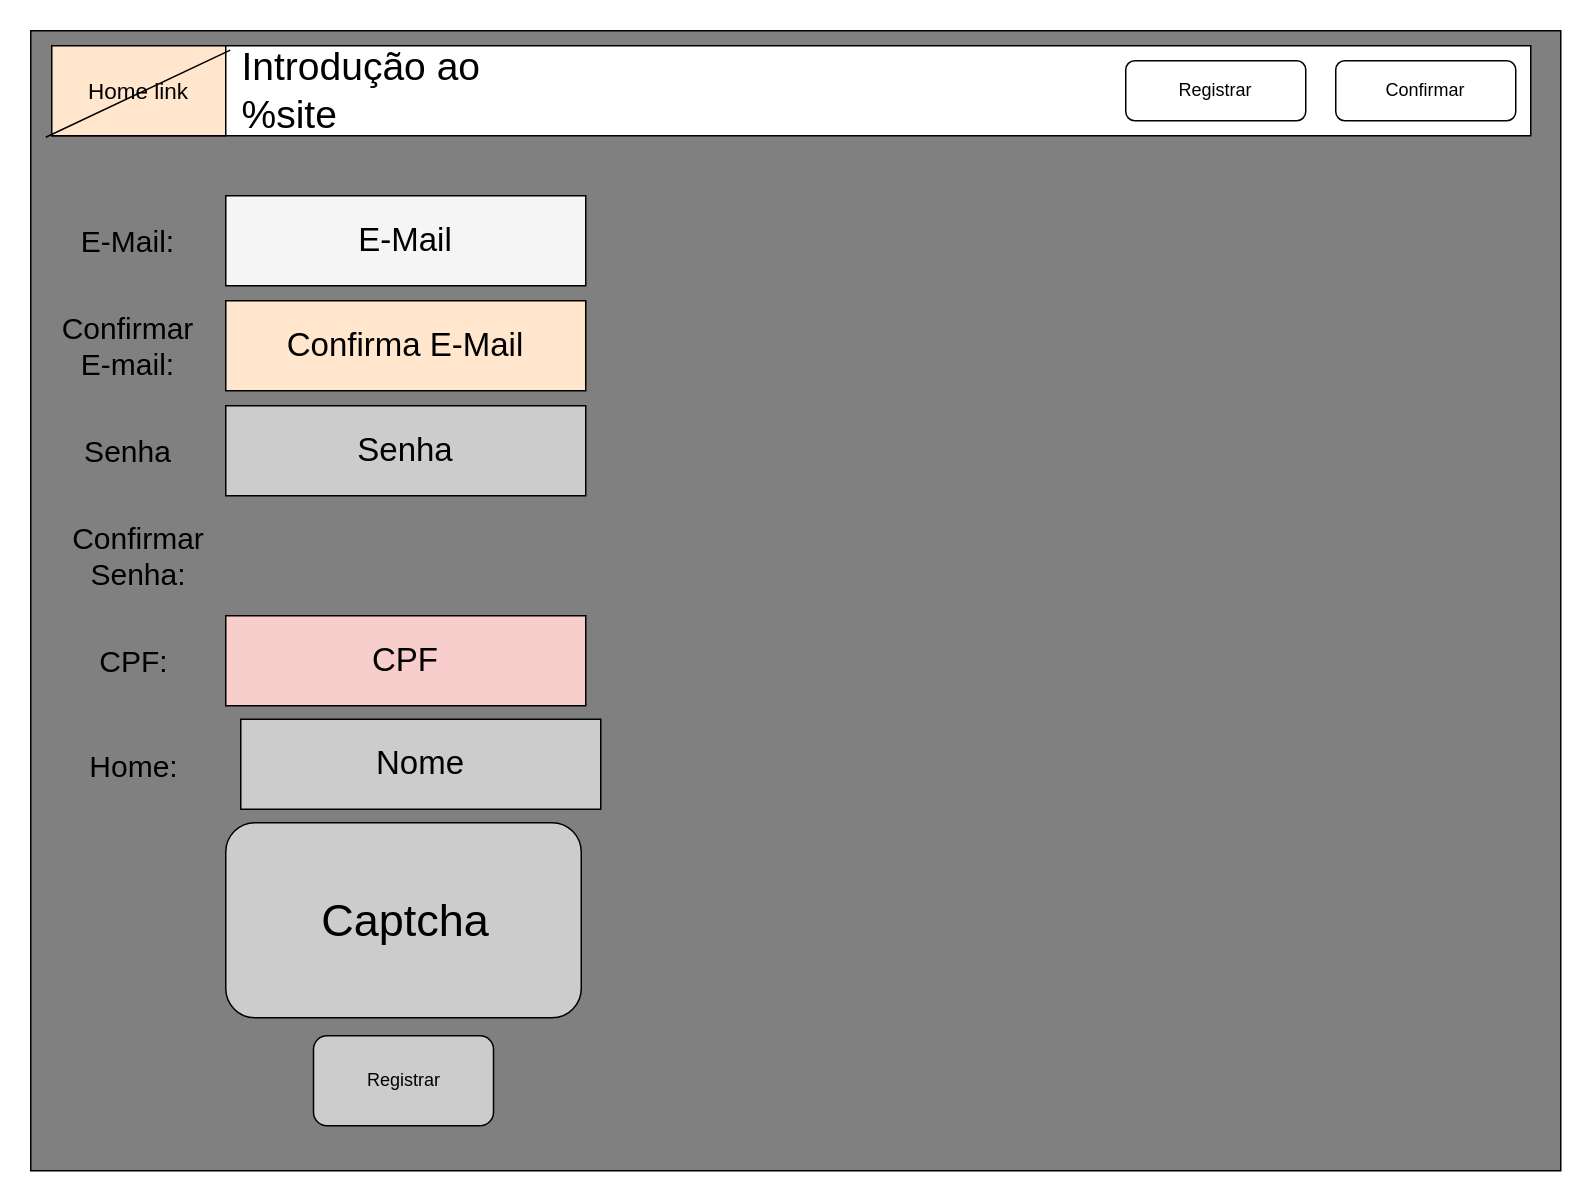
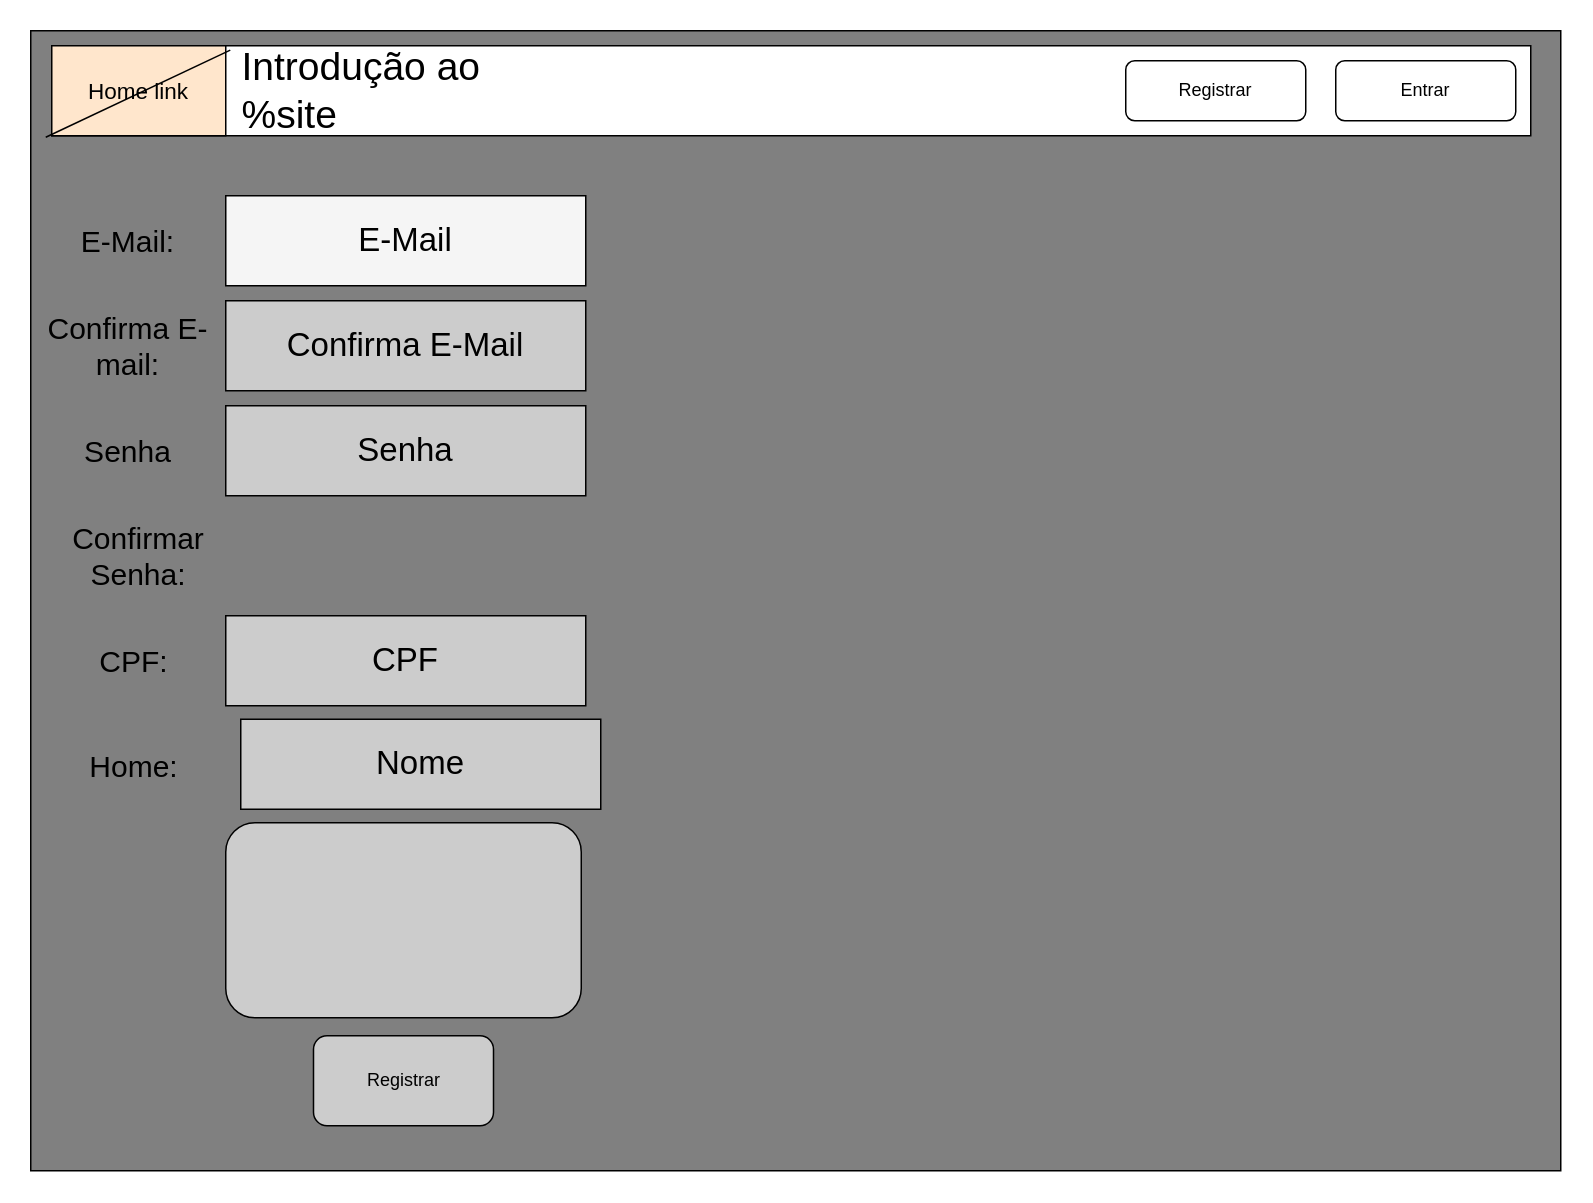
node "Confirmar": label "Confirmar" -> "Entrar"
node "Confirmar E-mail:": label "Confirmar E-mail:" -> "Confirma E-mail:"
node "Confirma E-Mail": fillcolor #ffe6cc -> #cccccc
node "CPF": fillcolor #f8cecc -> #cccccc
node "Captcha": removed
